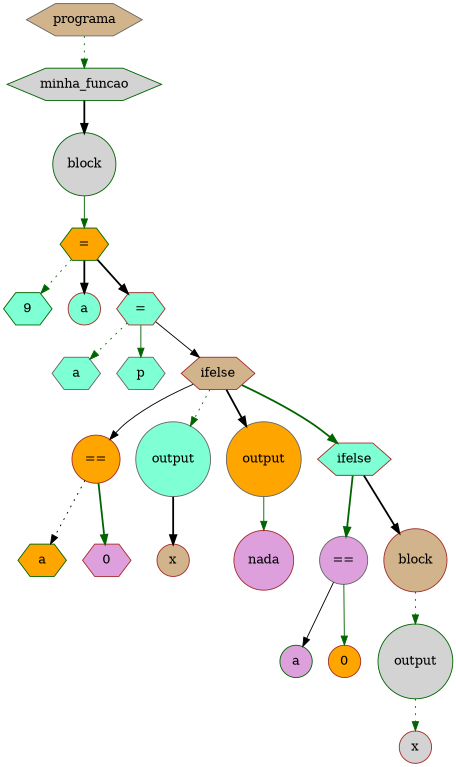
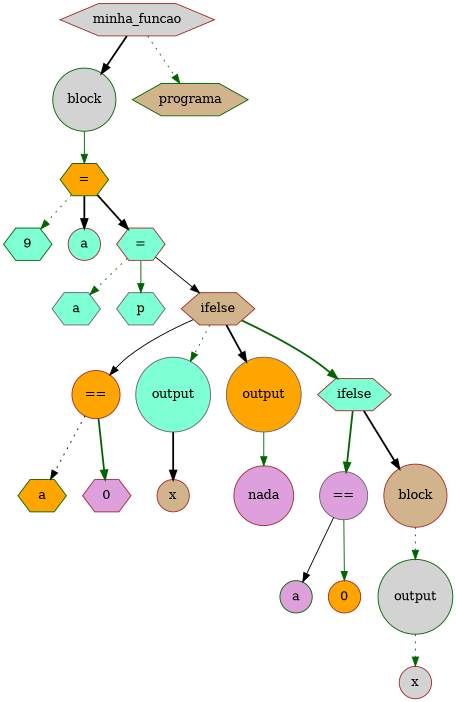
node "programa": color gray40 -> darkgreen
edge "programa" -> "minha_funcao": reversed
node "minha_funcao": color darkgreen -> brown
